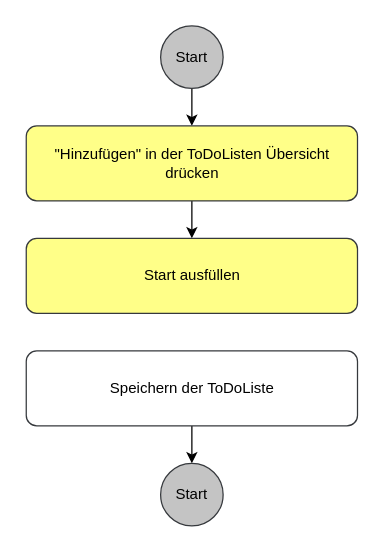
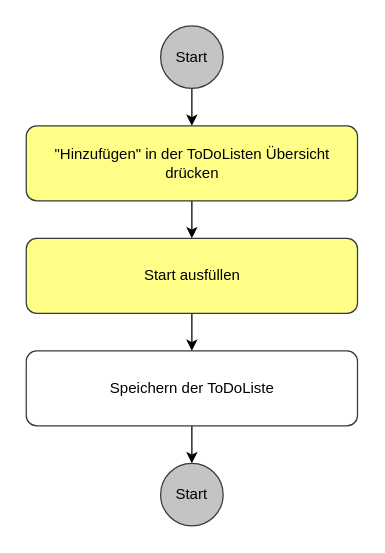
edge "Start ausfüllen" -> "Speichern der ToDoListe": added
